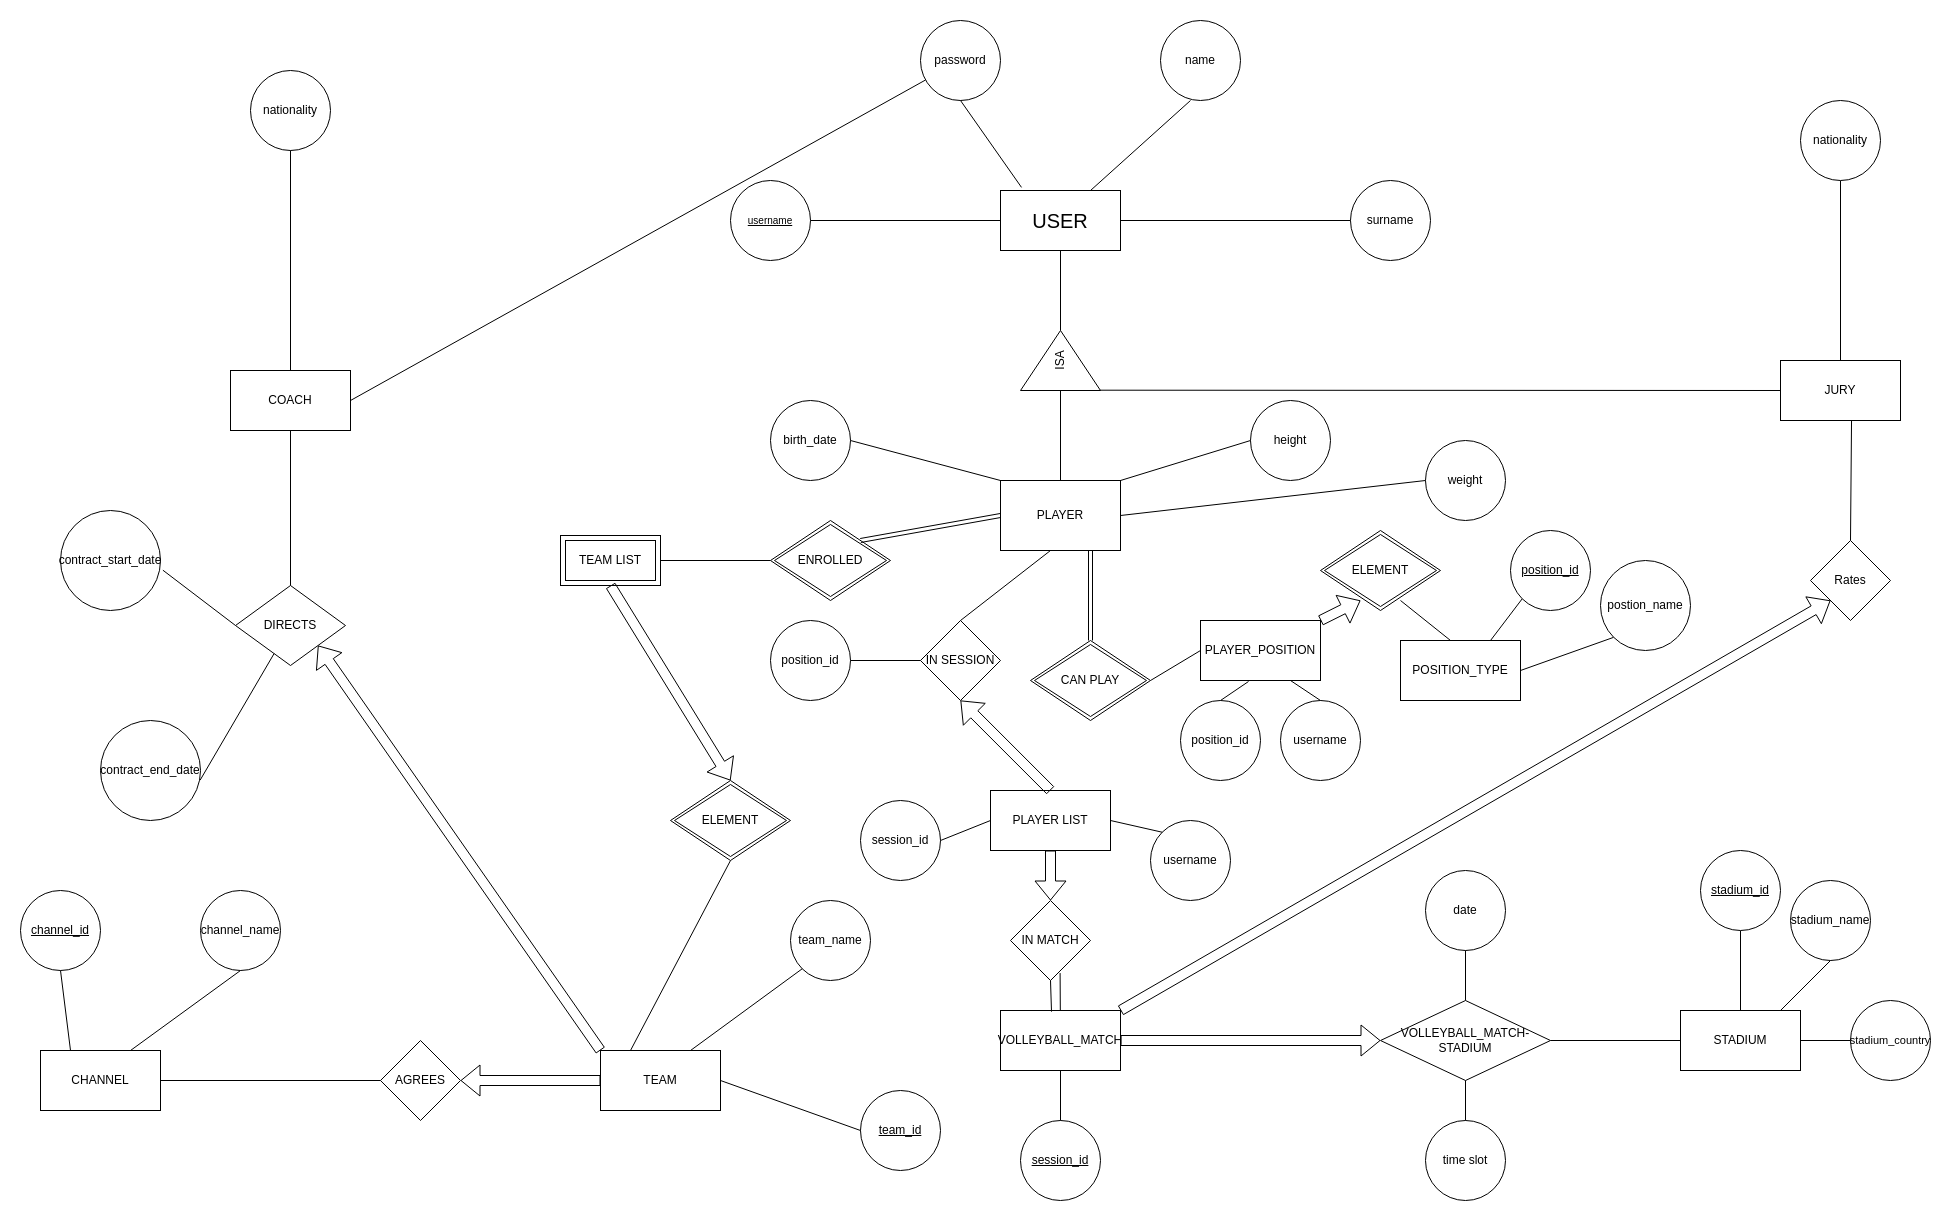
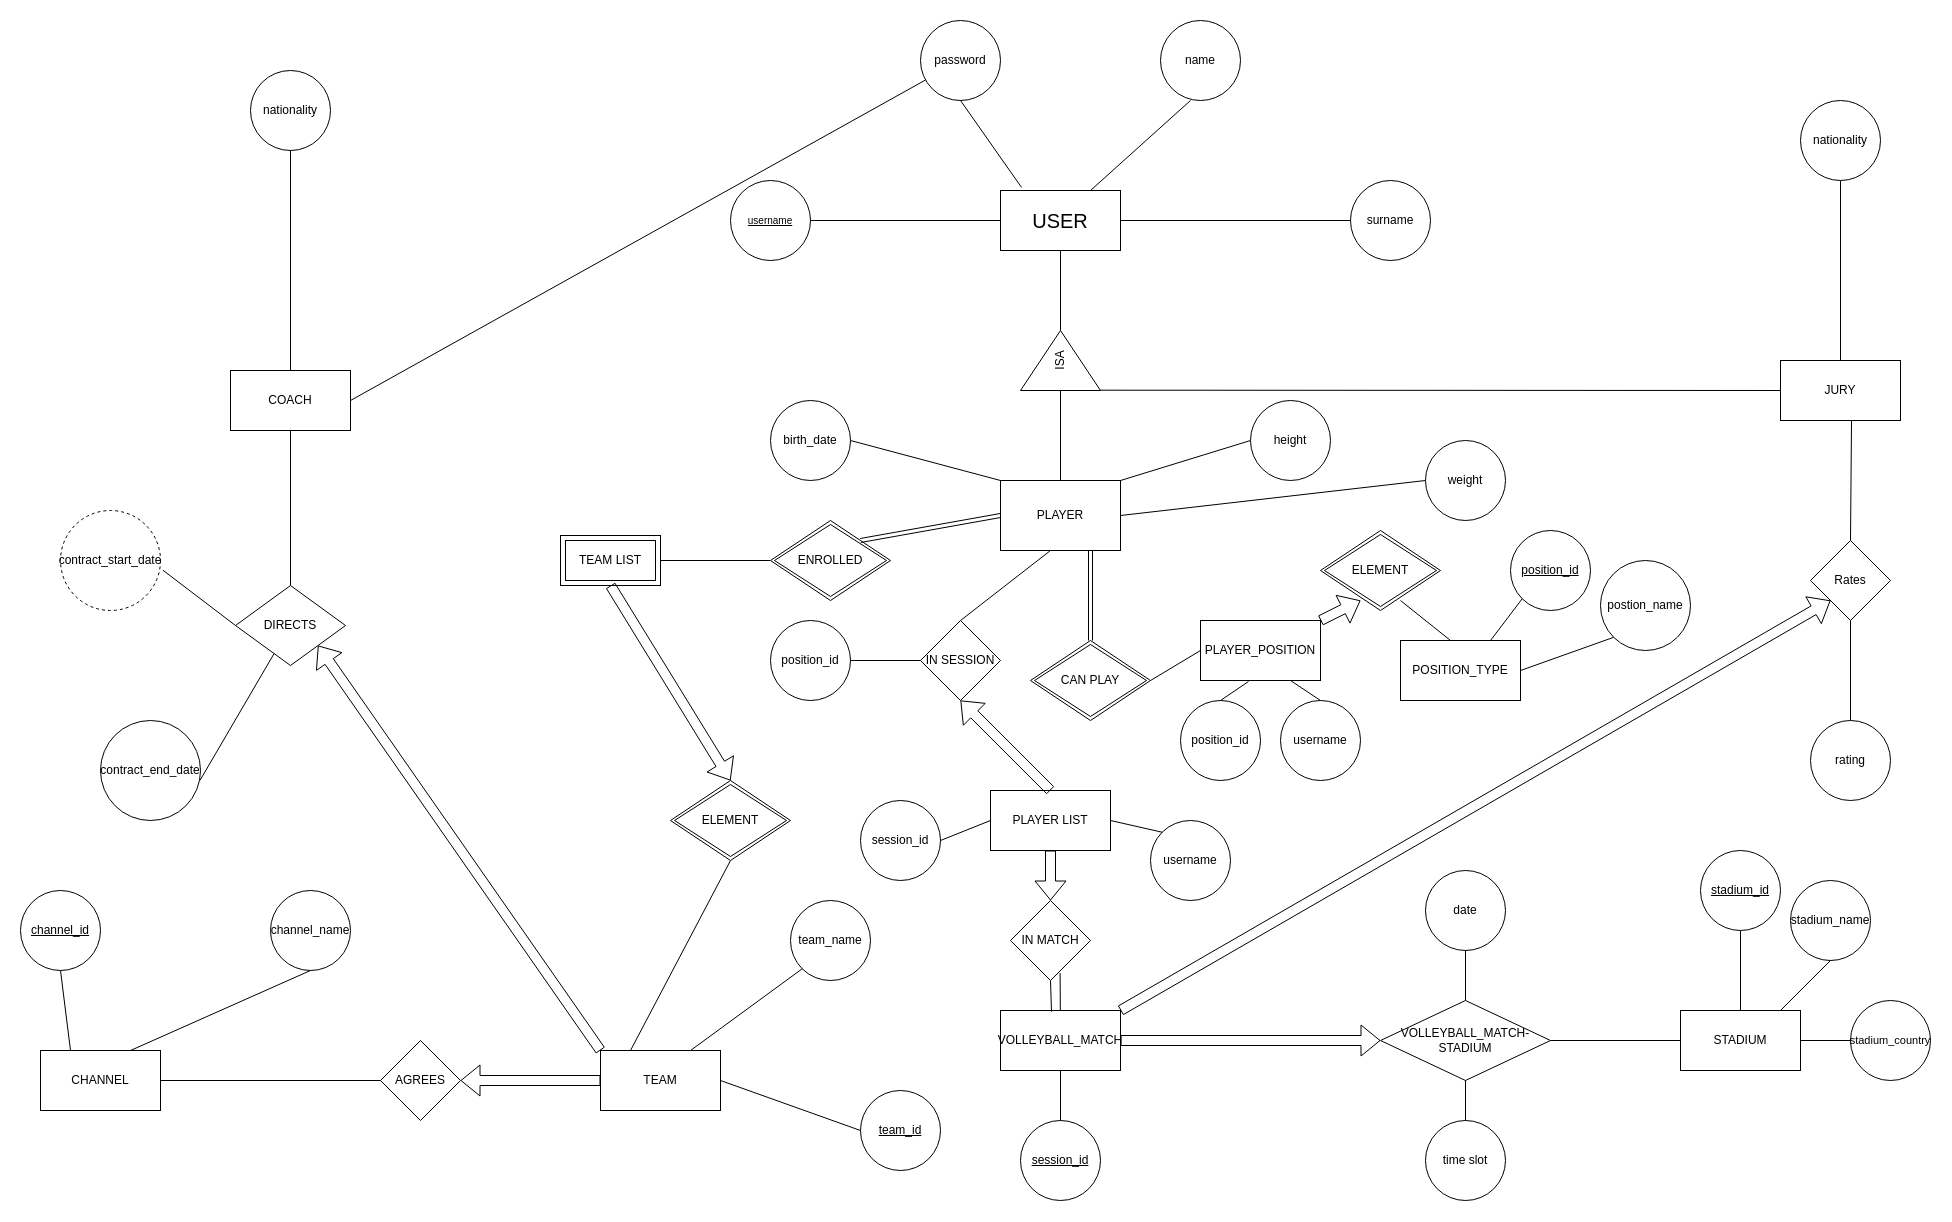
node "contract_start_date": style solid -> dashed
edge "Rates" -- "rating": added
node "rating": added
node "channel_name": moved (241, 931) -> (311, 931)
